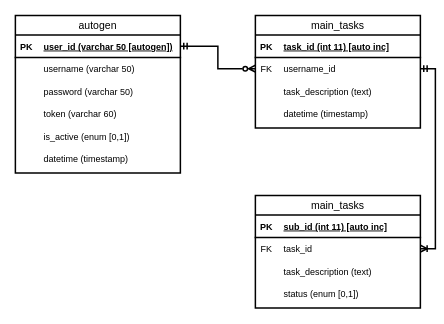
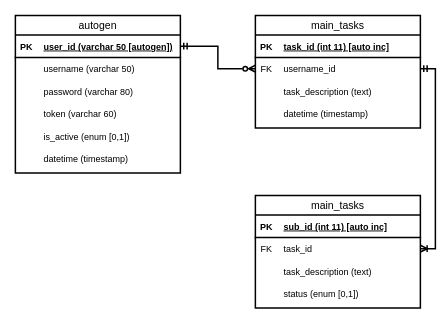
node "password (varchar 50)": label "password (varchar 50)" -> "password (varchar 80)"
